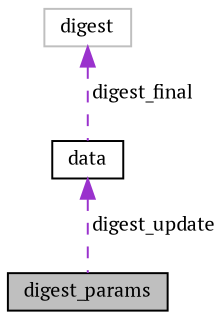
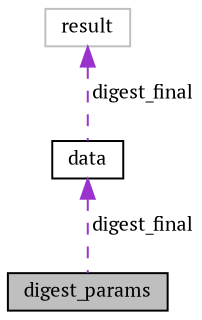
node "digest": label "digest" -> "result"
edge "digest_params" -> "data": label " digest_update" -> " digest_final"
